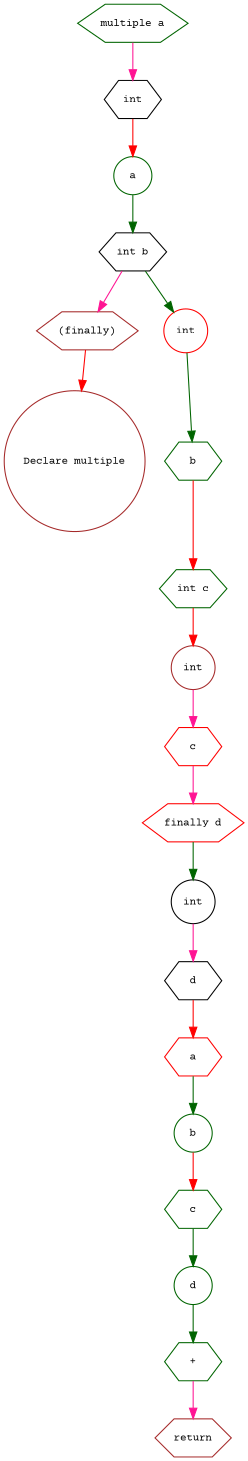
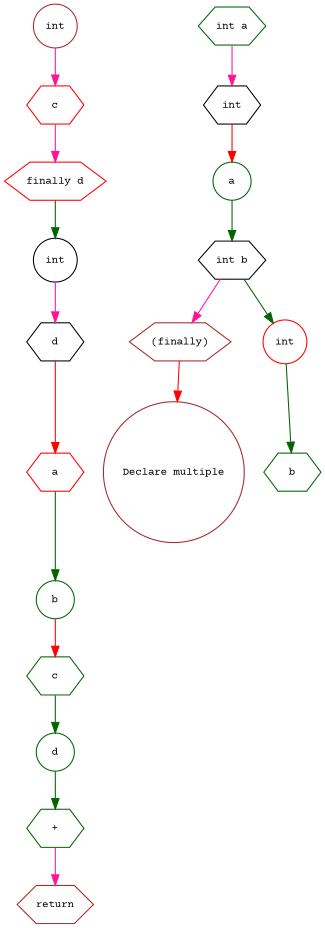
node "multiple a": label "multiple a" -> "int a"
node "int c": removed
